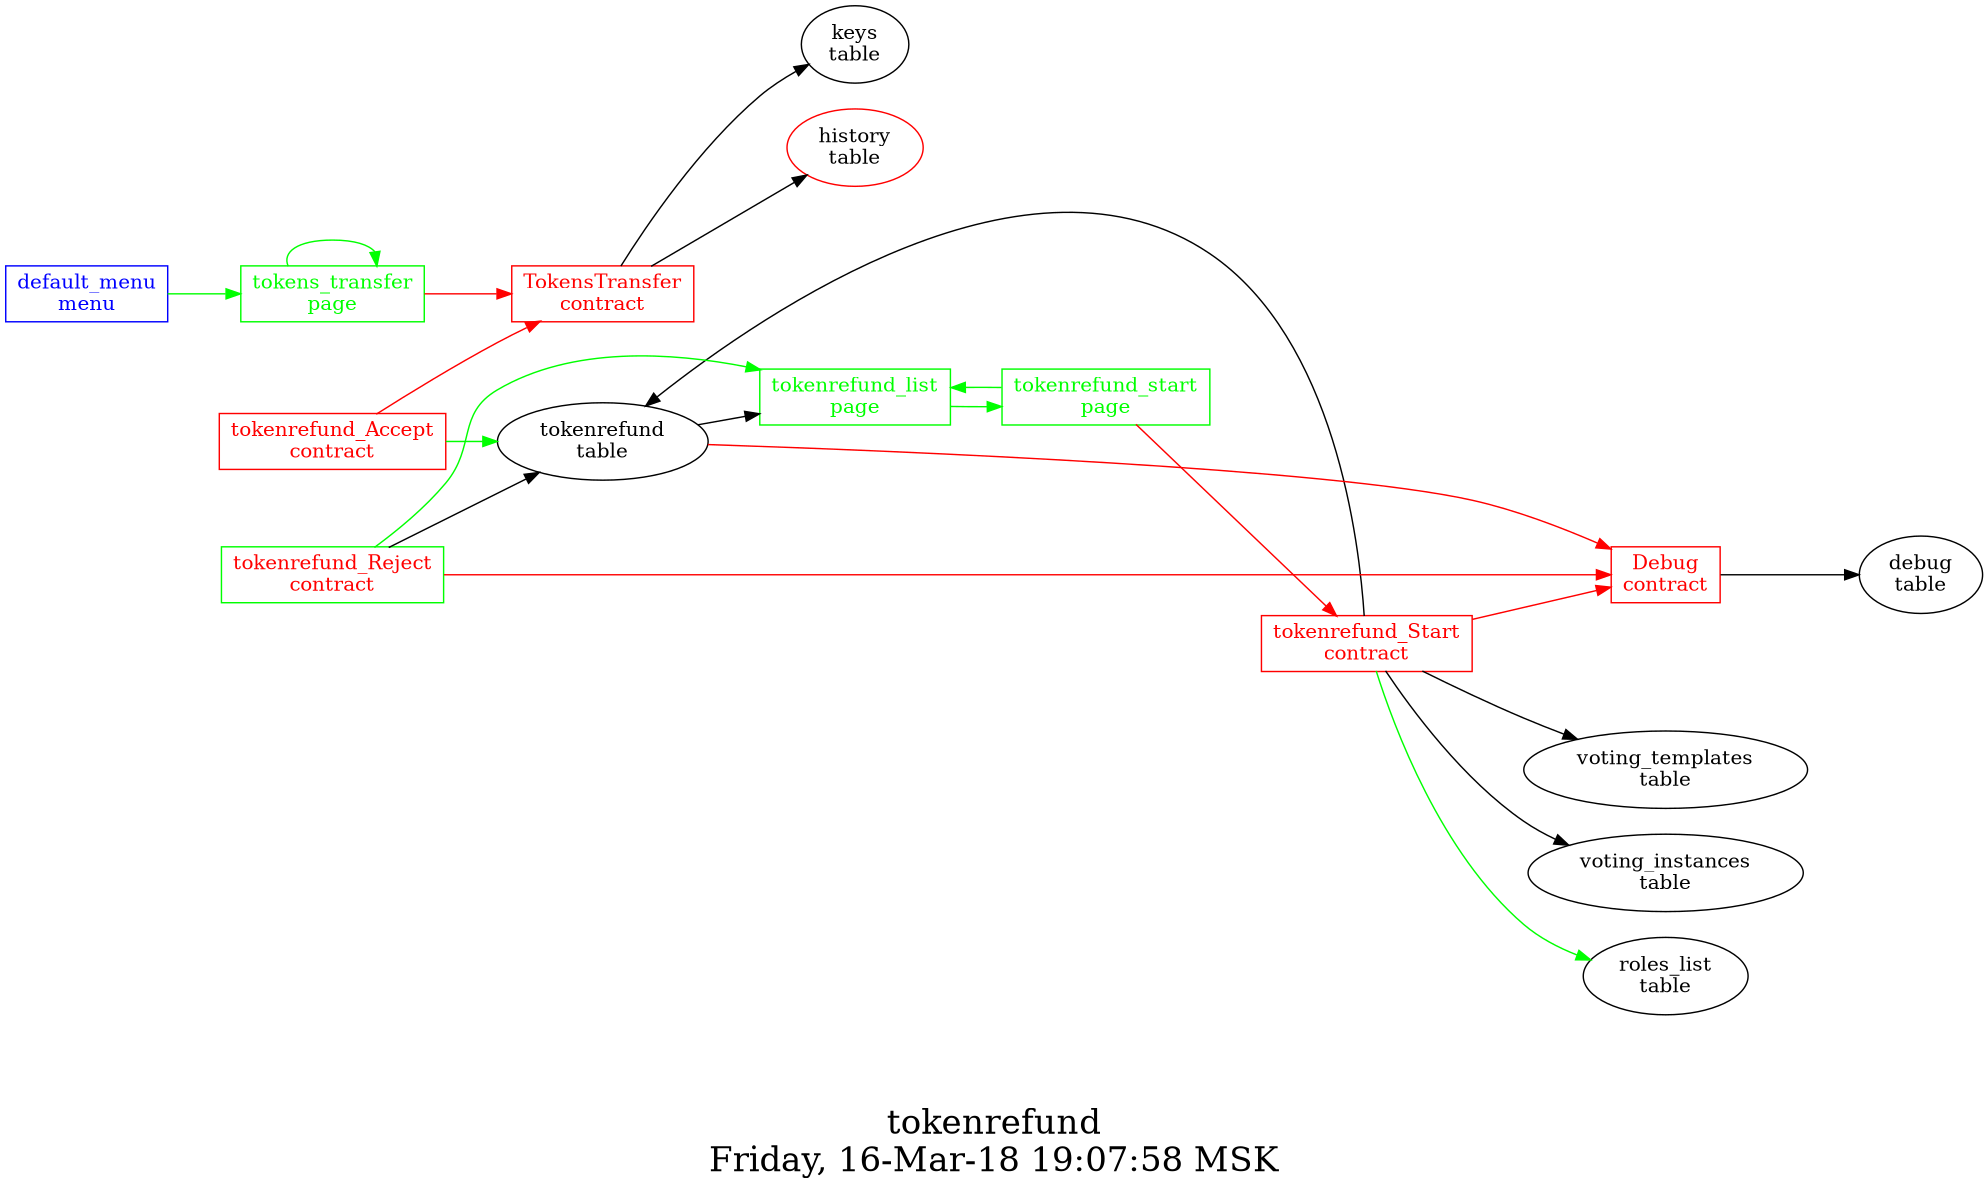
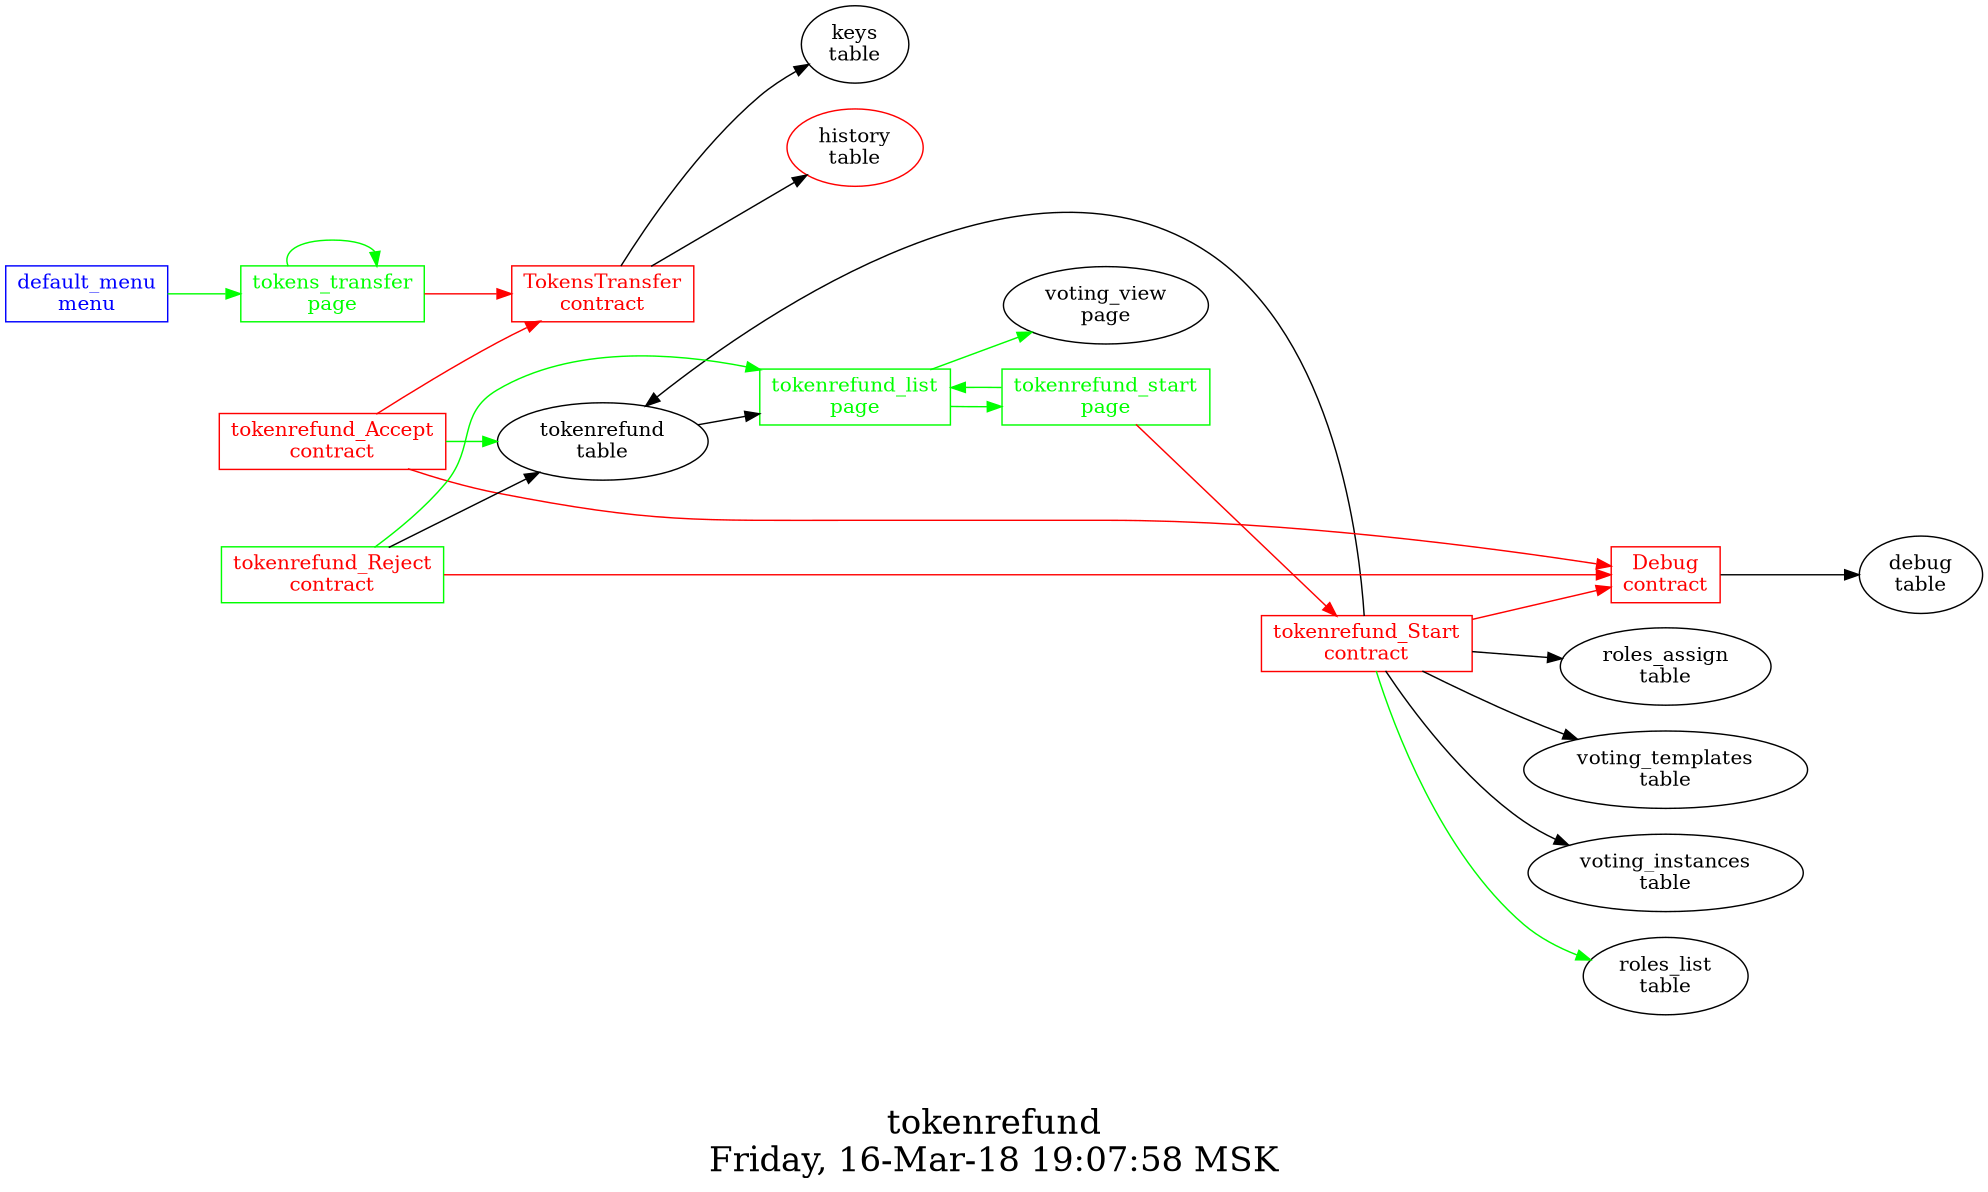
node "voting_view page": added
edge "tokenrefund table" -> "Debug contract": now "tokenrefund_Accept contract" -> "Debug contract"
node "roles_assign table": added
